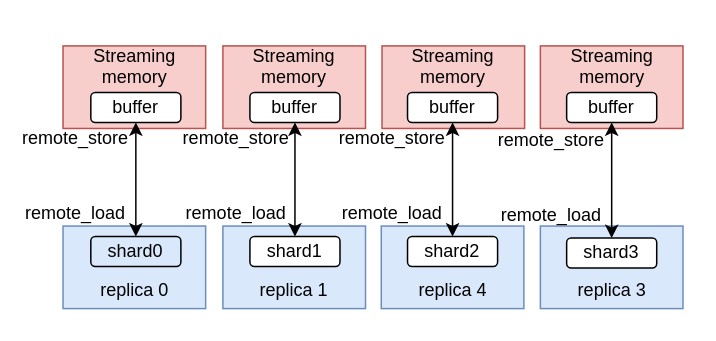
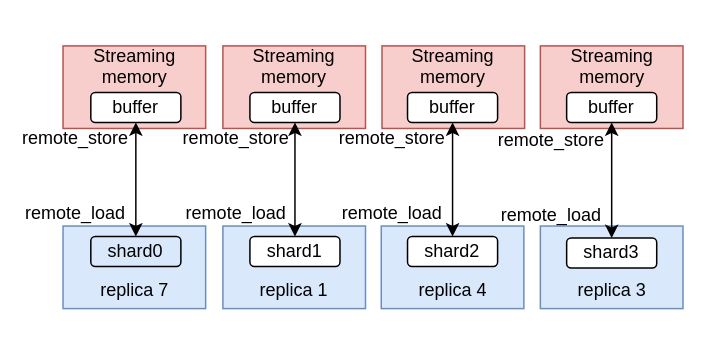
node "replica 0": label "replica 0" -> "replica 7"
